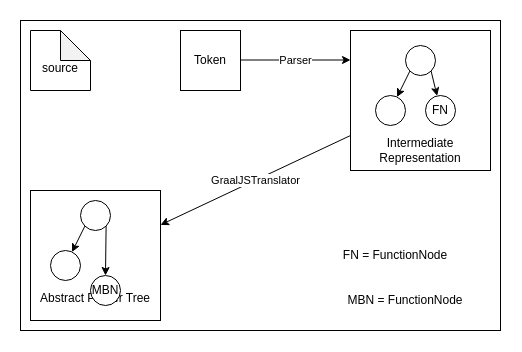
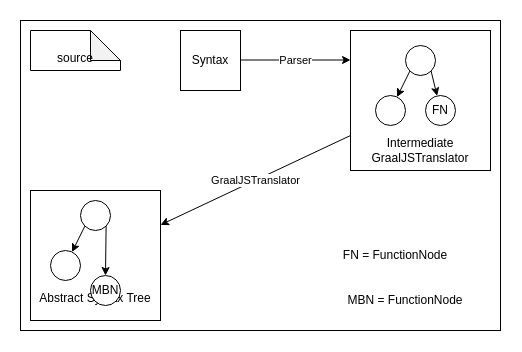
node "source": size 60x60 -> 90x40
node "Token": label "Token" -> "Syntax"
node "Intermediate Representation": label "Intermediate Representation" -> "Intermediate GraalJSTranslator"
node "Abstract Parser Tree": label "Abstract Parser Tree" -> "Abstract Syntax Tree"
